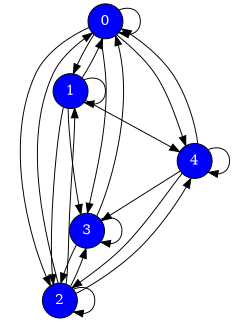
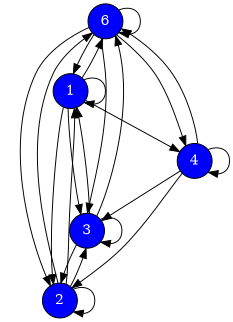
node "0": label "0" -> "6"
edge "3" -> "1": added
edge "2" -> "4": removed
